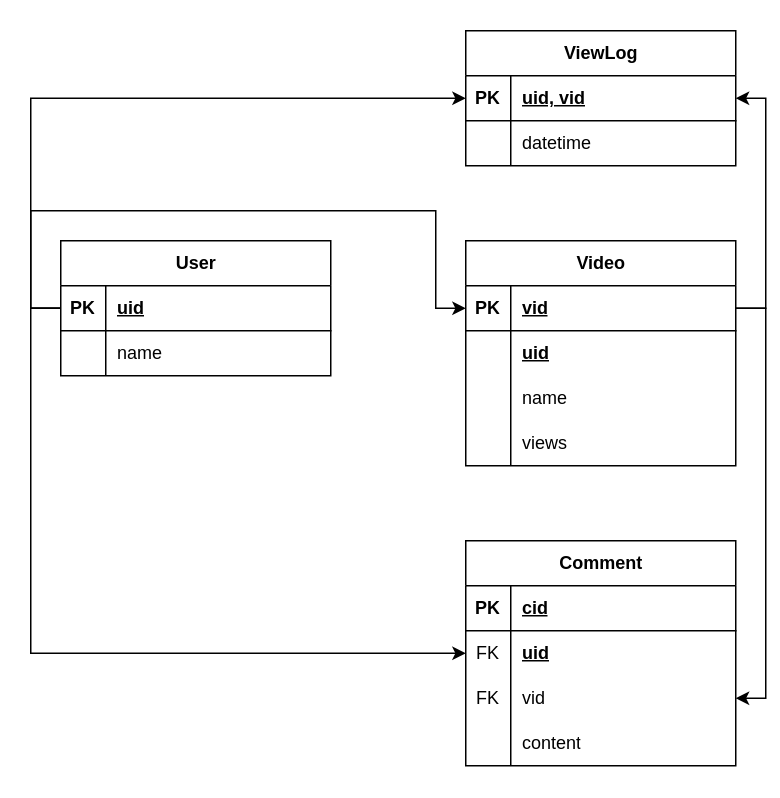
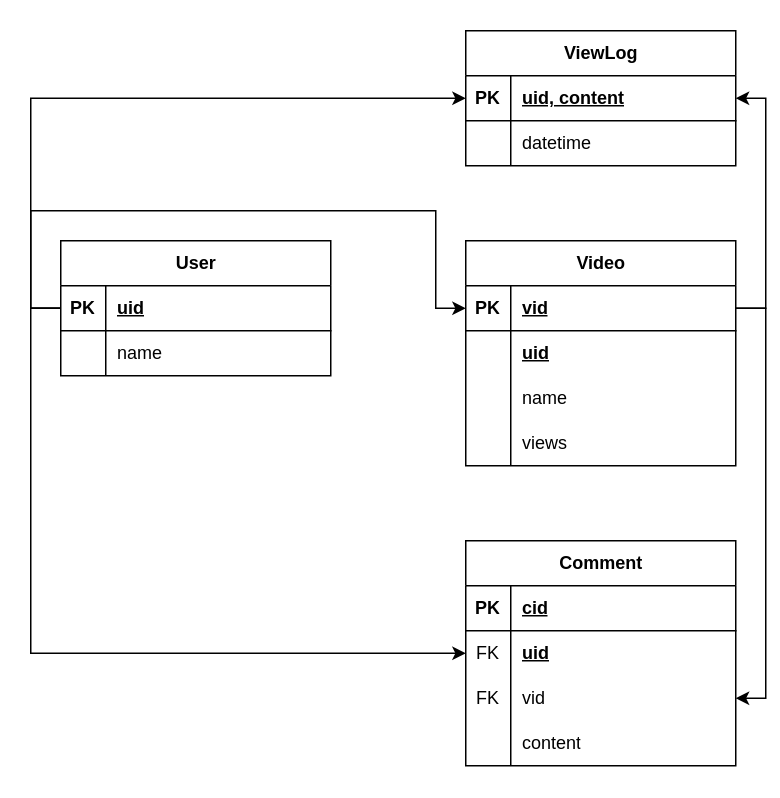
node "uid, vid": label "uid, vid" -> "uid, content"
